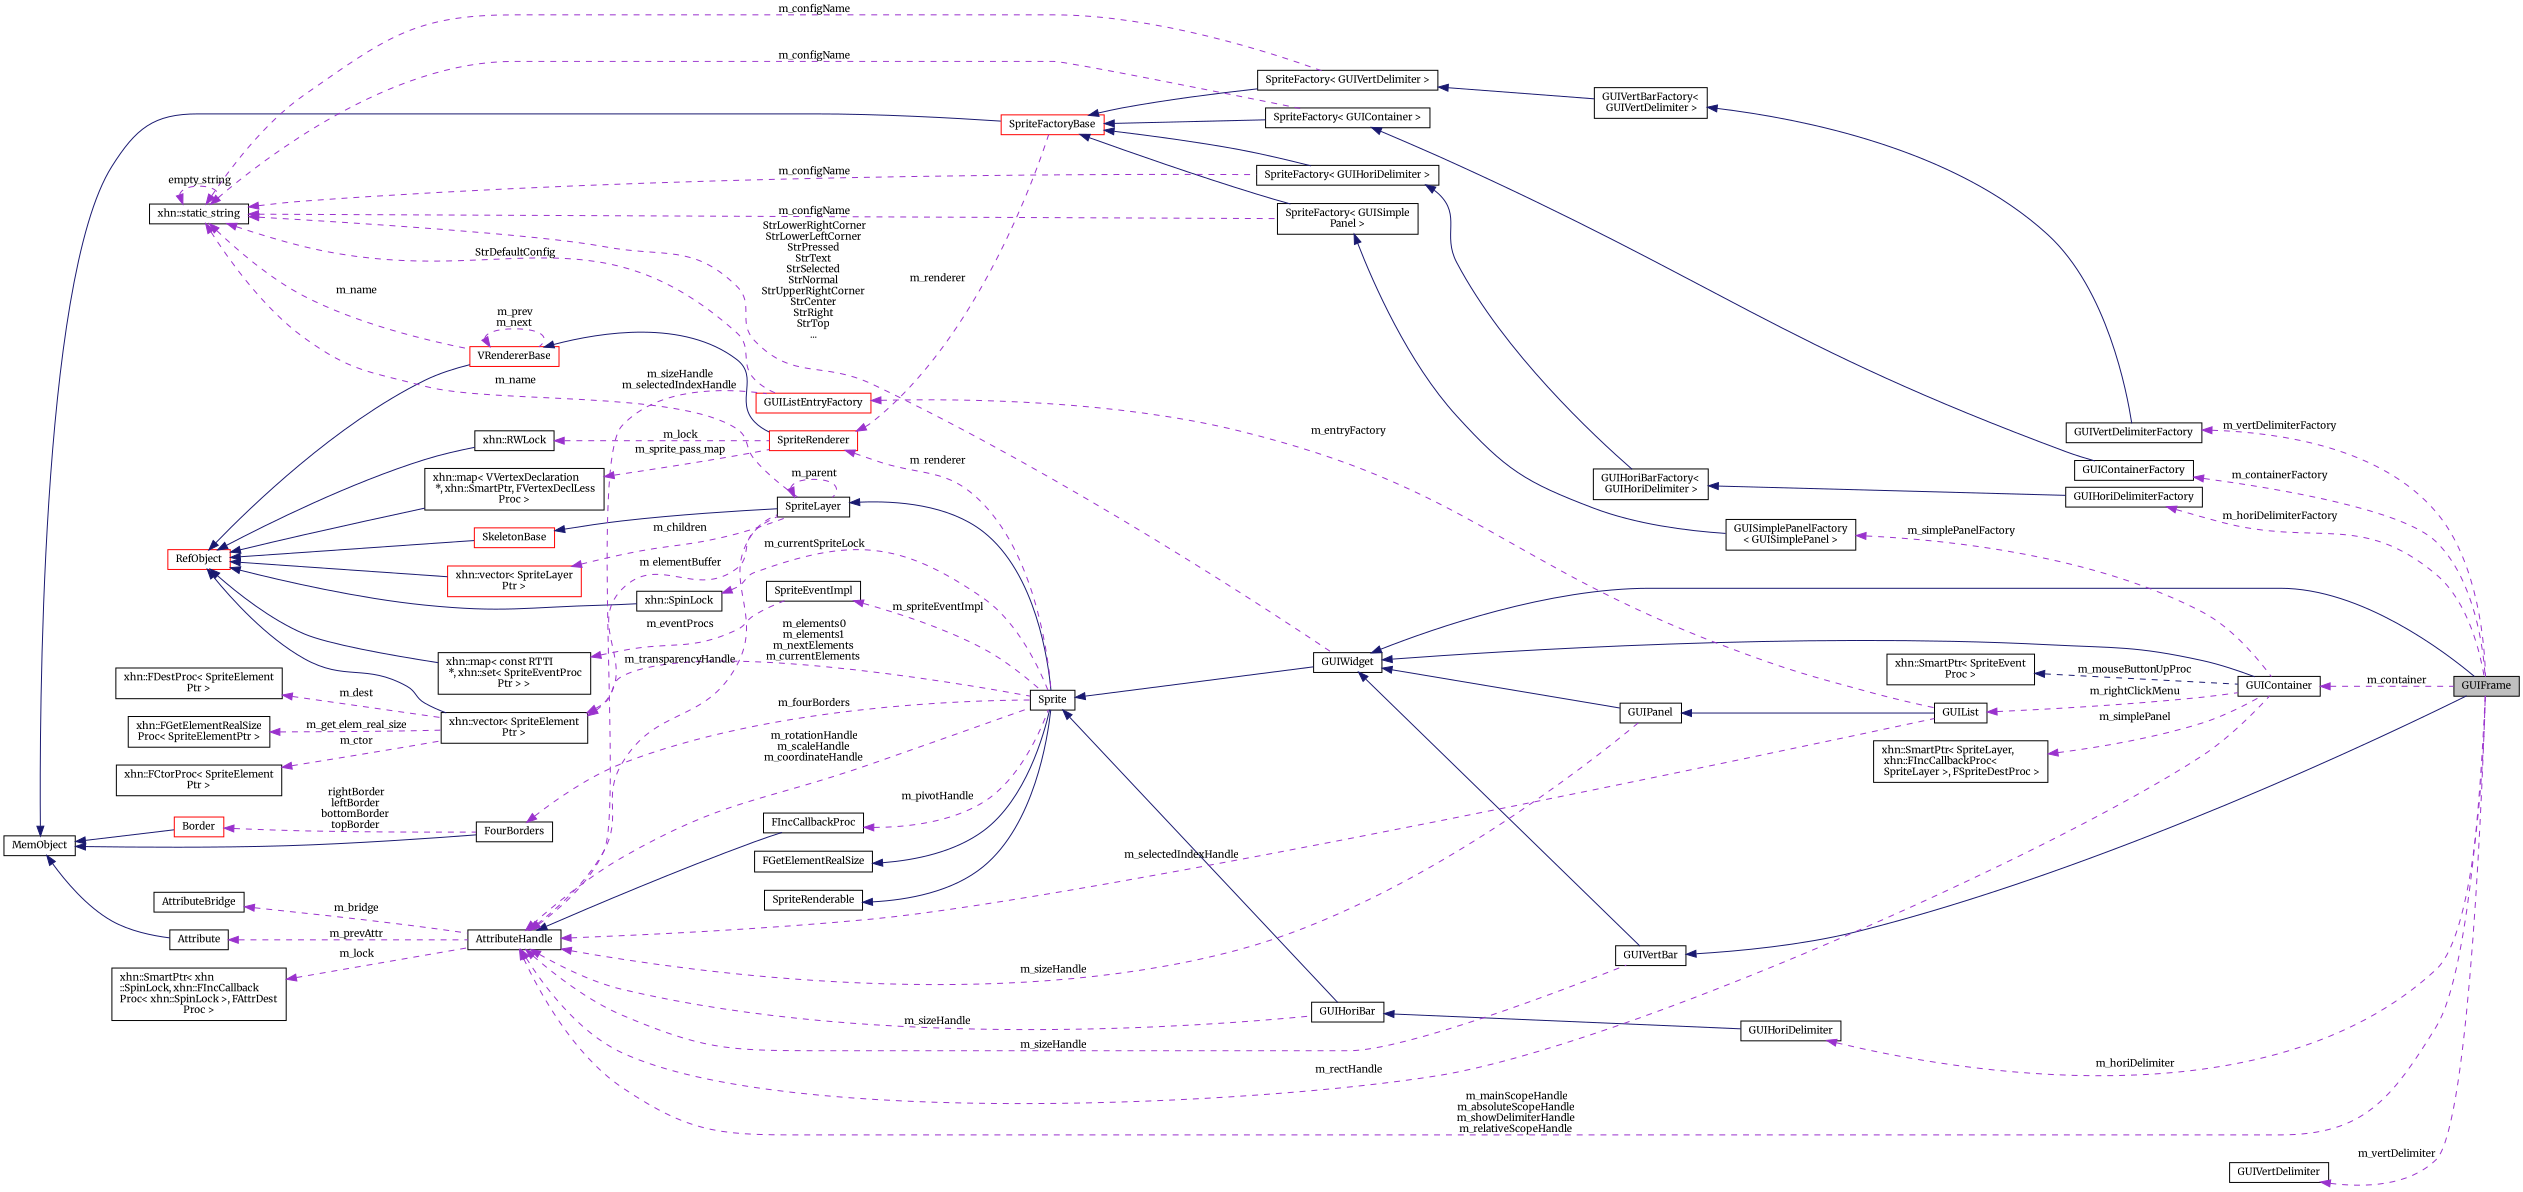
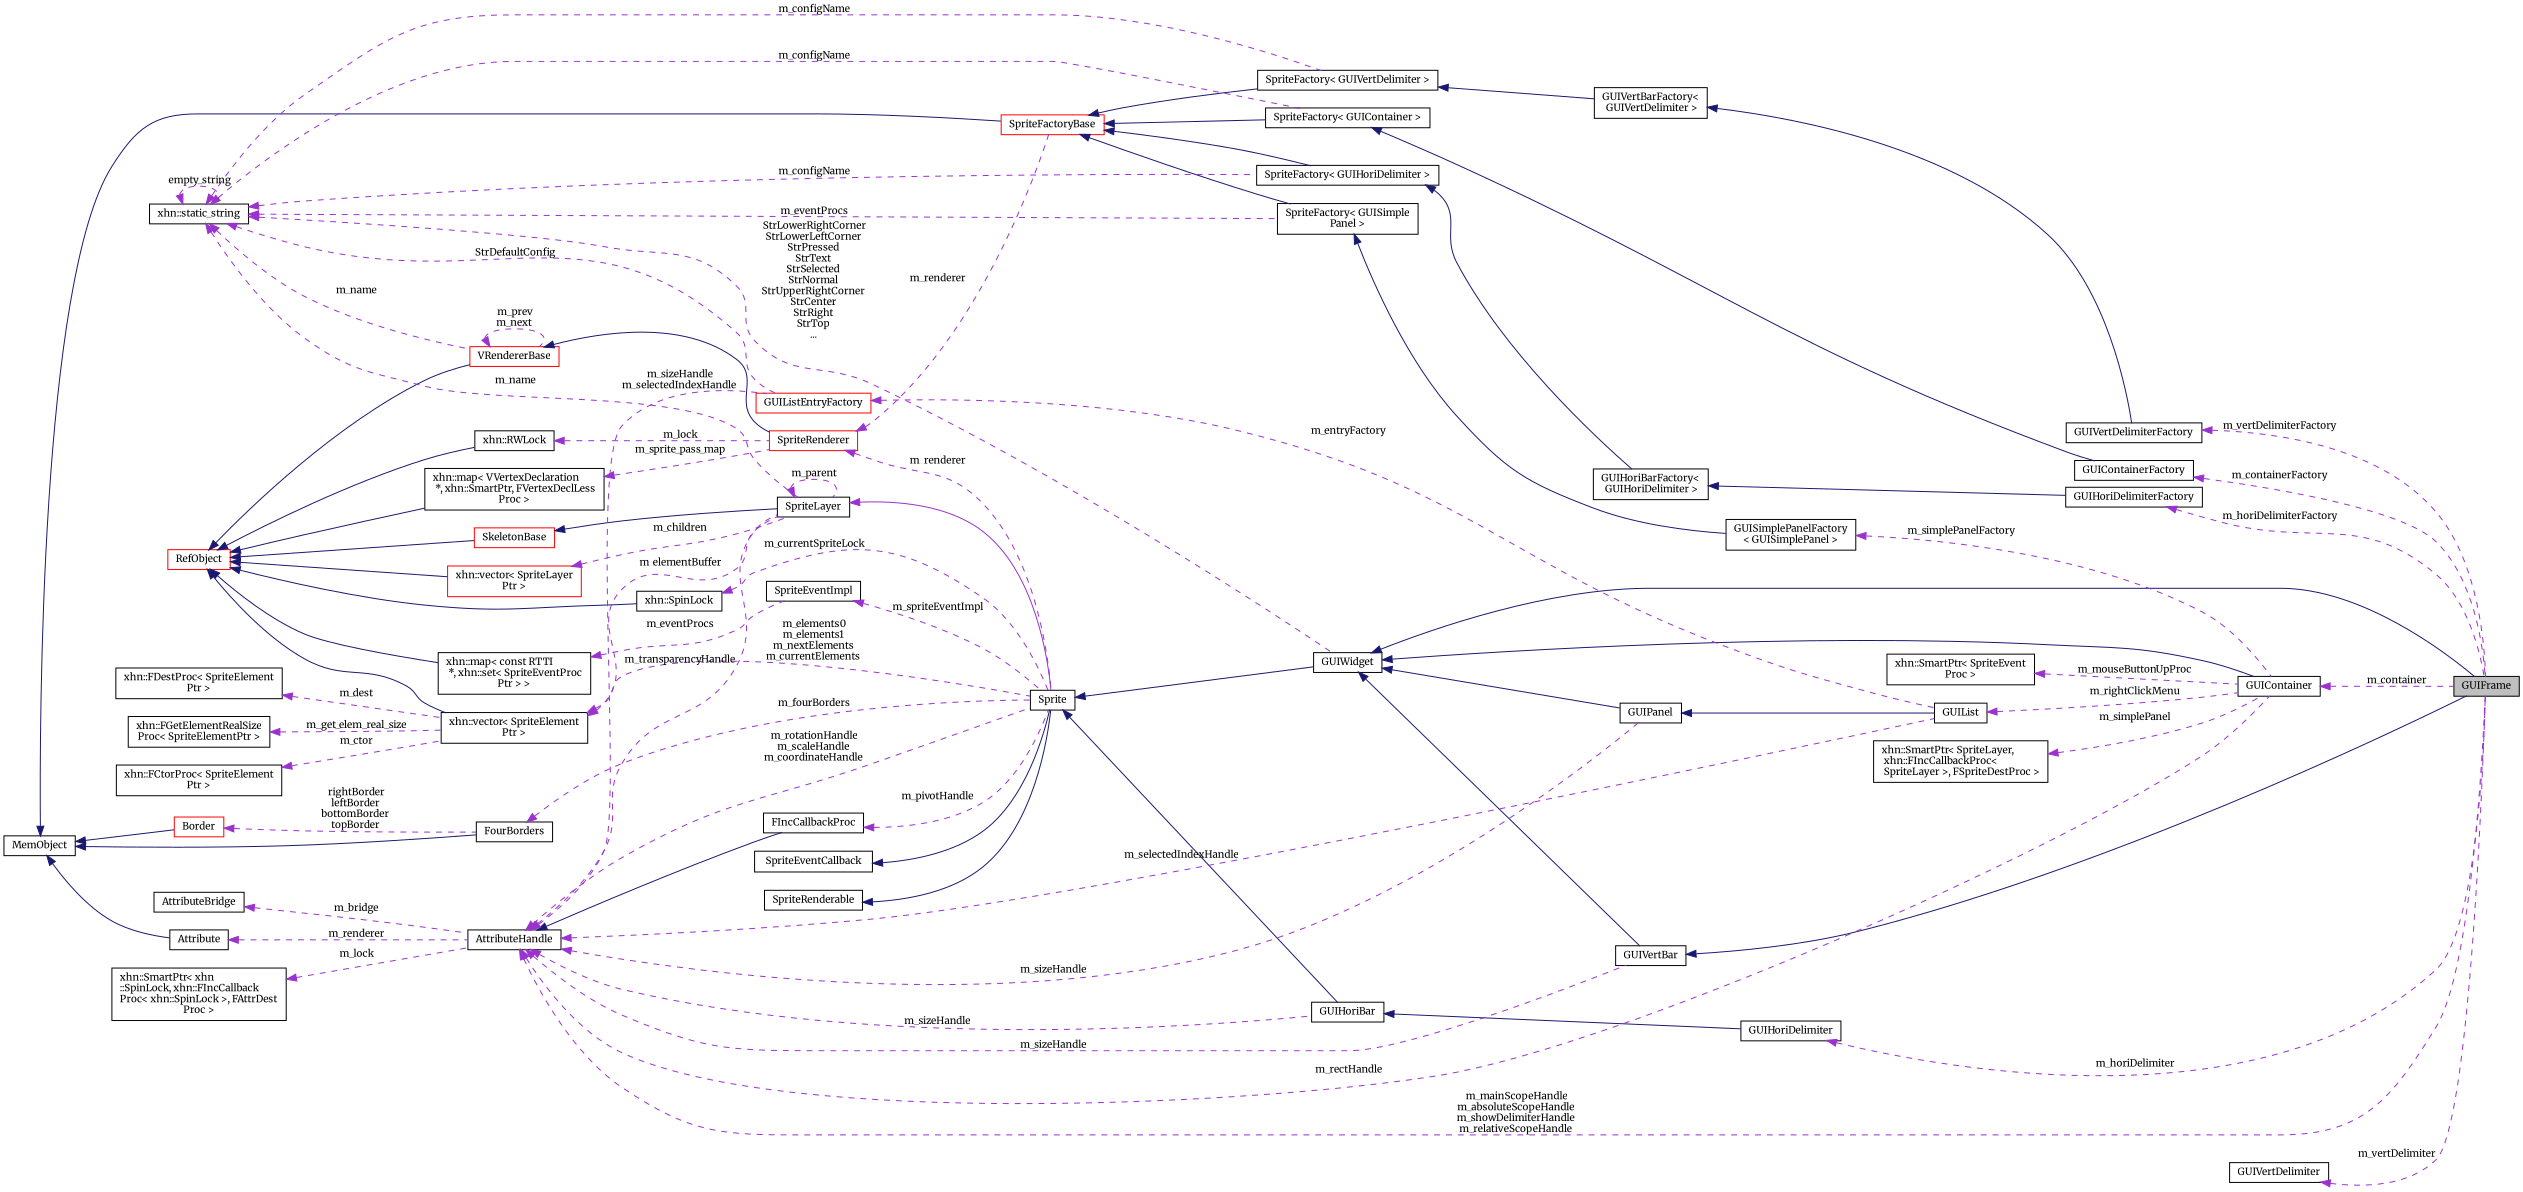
edge "SpriteFactory< GUISimple Panel >" -> "xhn::static_string": label " m_configName" -> " m_eventProcs"
edge "Sprite" -> "SpriteLayer": color midnightblue -> darkorchid3
edge "GUIContainer" -> "xhn::SmartPtr< SpriteEvent Proc >": color midnightblue -> darkorchid3
node "FGetElementRealSize": label "FGetElementRealSize" -> "SpriteEventCallback"
edge "AttributeHandle" -> "Attribute": label " m_prevAttr" -> " m_renderer"
